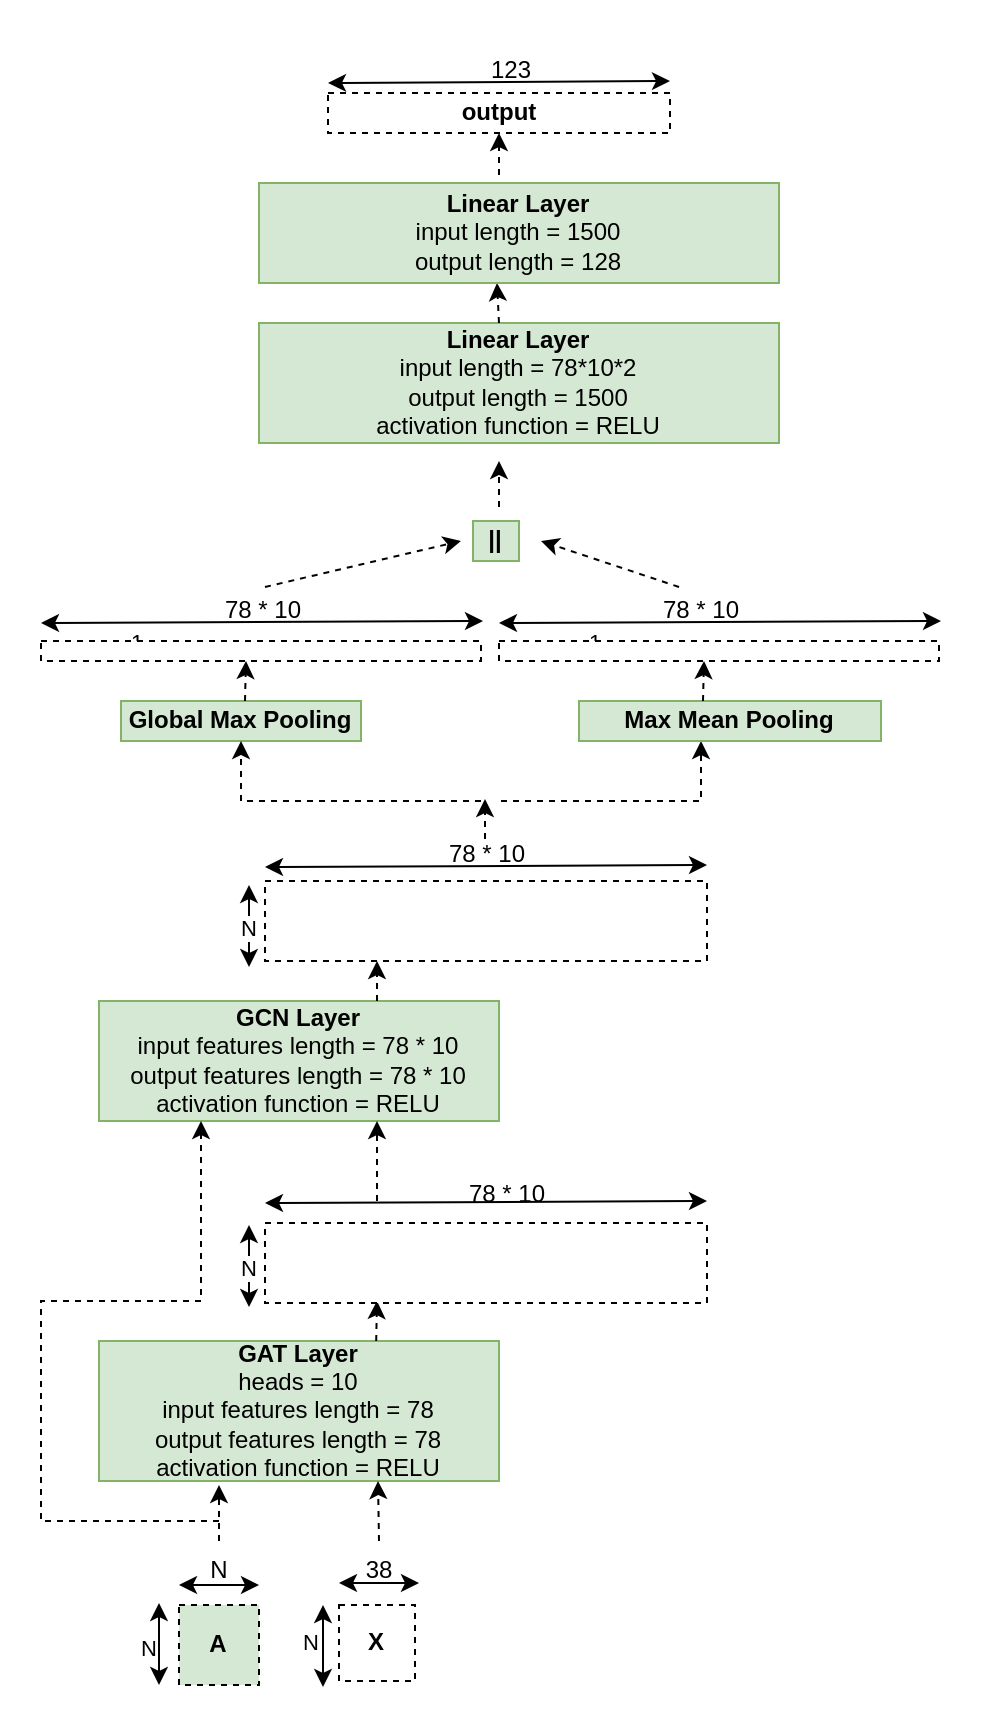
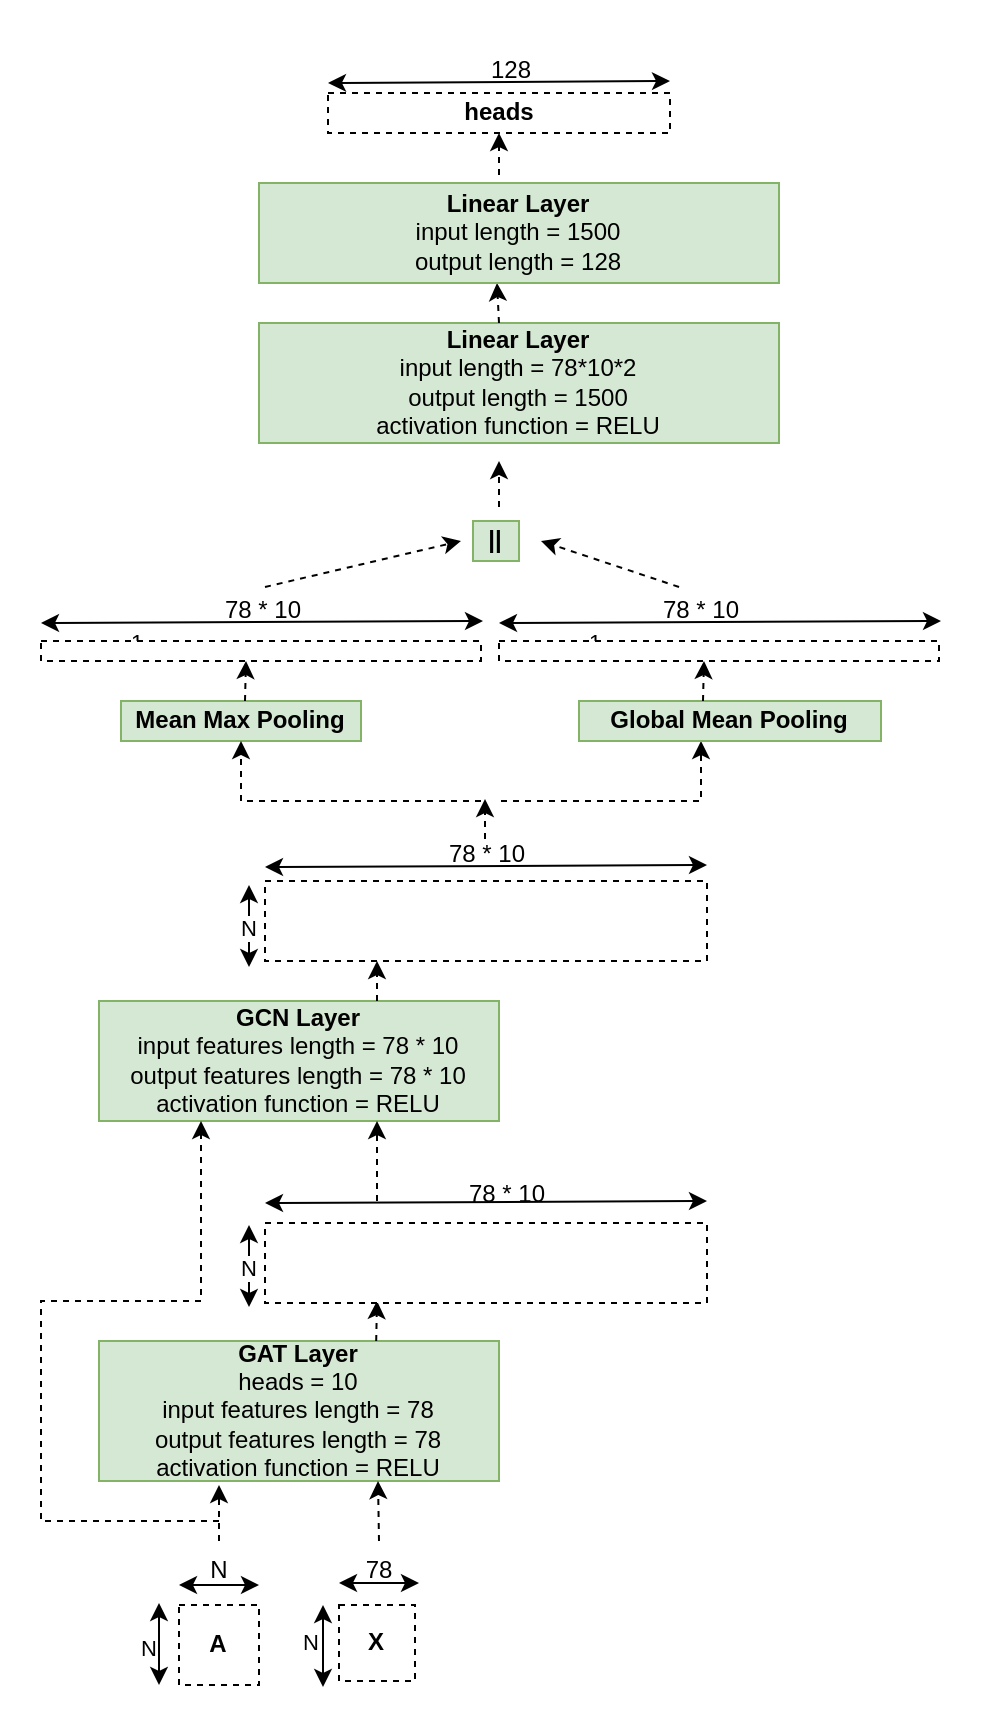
node "123": label "123" -> "128"
node "output": label "output" -> "heads"
node "Global Max Pooling": label "Global Max Pooling" -> "Mean Max Pooling"
node "Max Mean Pooling": label "Max Mean Pooling" -> "Global Mean Pooling"
node "38": label "38" -> "78"
node "A": fillcolor #d5e8d4 -> #ffffff
